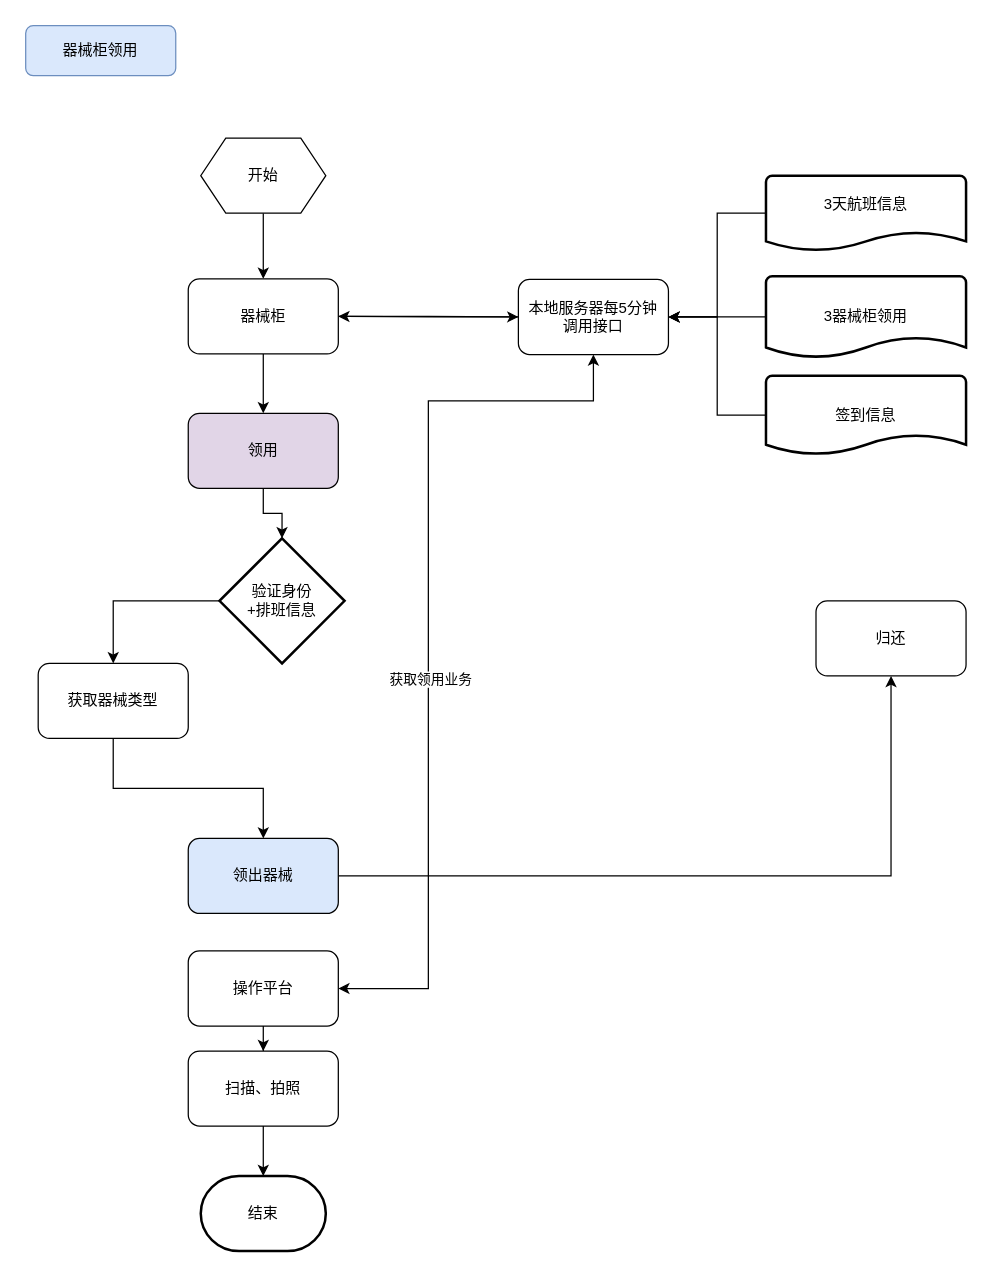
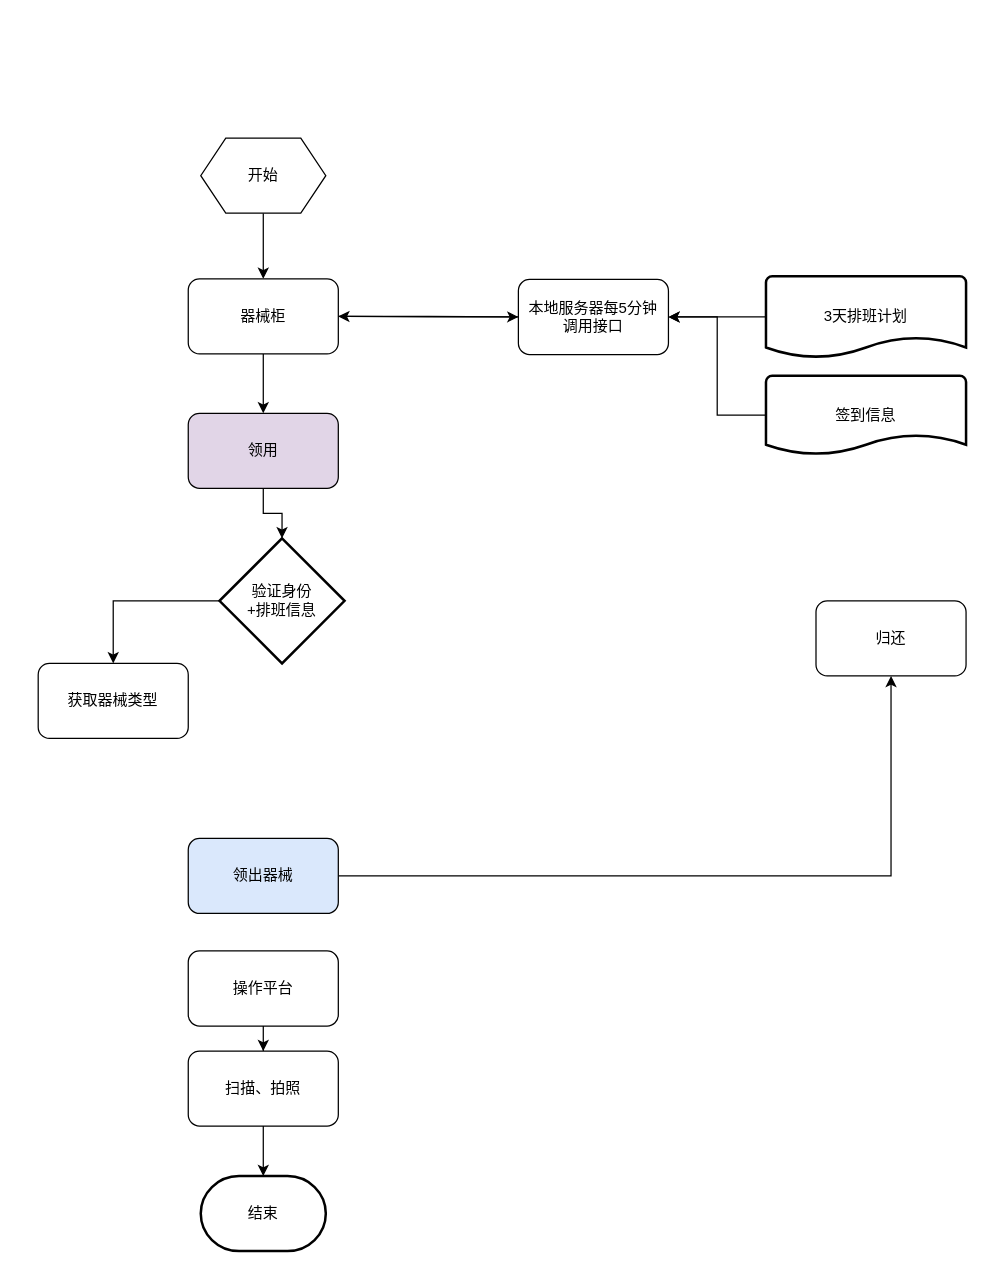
node "器械柜领用": removed
node "3天航班信息": removed
edge "3天航班信息" -> "本地服务器每5分钟 调用接口": removed
node "3器械柜领用": label "3器械柜领用" -> "3天排班计划"
edge "本地服务器每5分钟 调用接口" -- "操作平台": removed, label "获取领用业务"
edge "获取器械类型" -> "领出器械": removed
